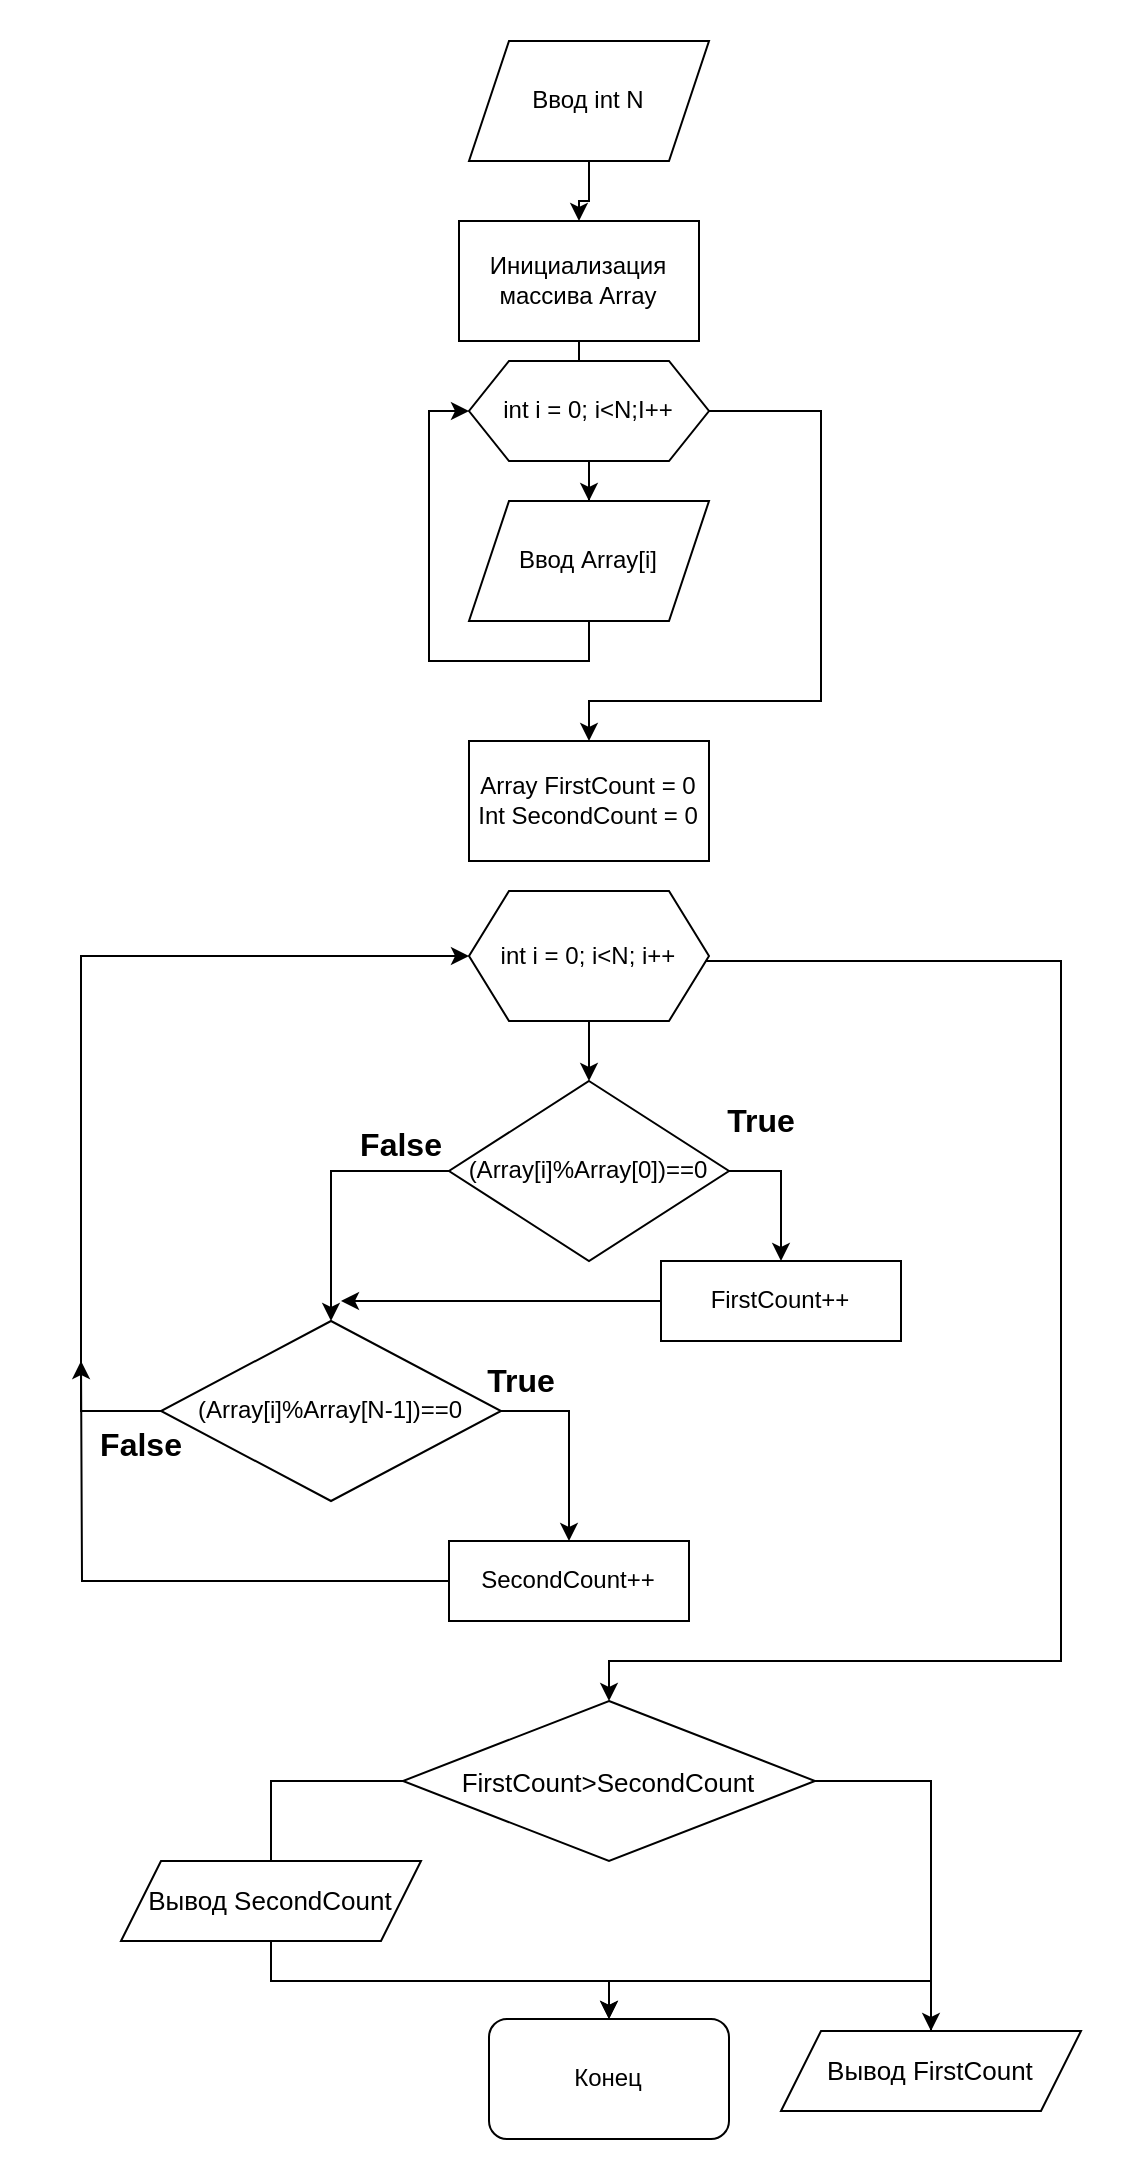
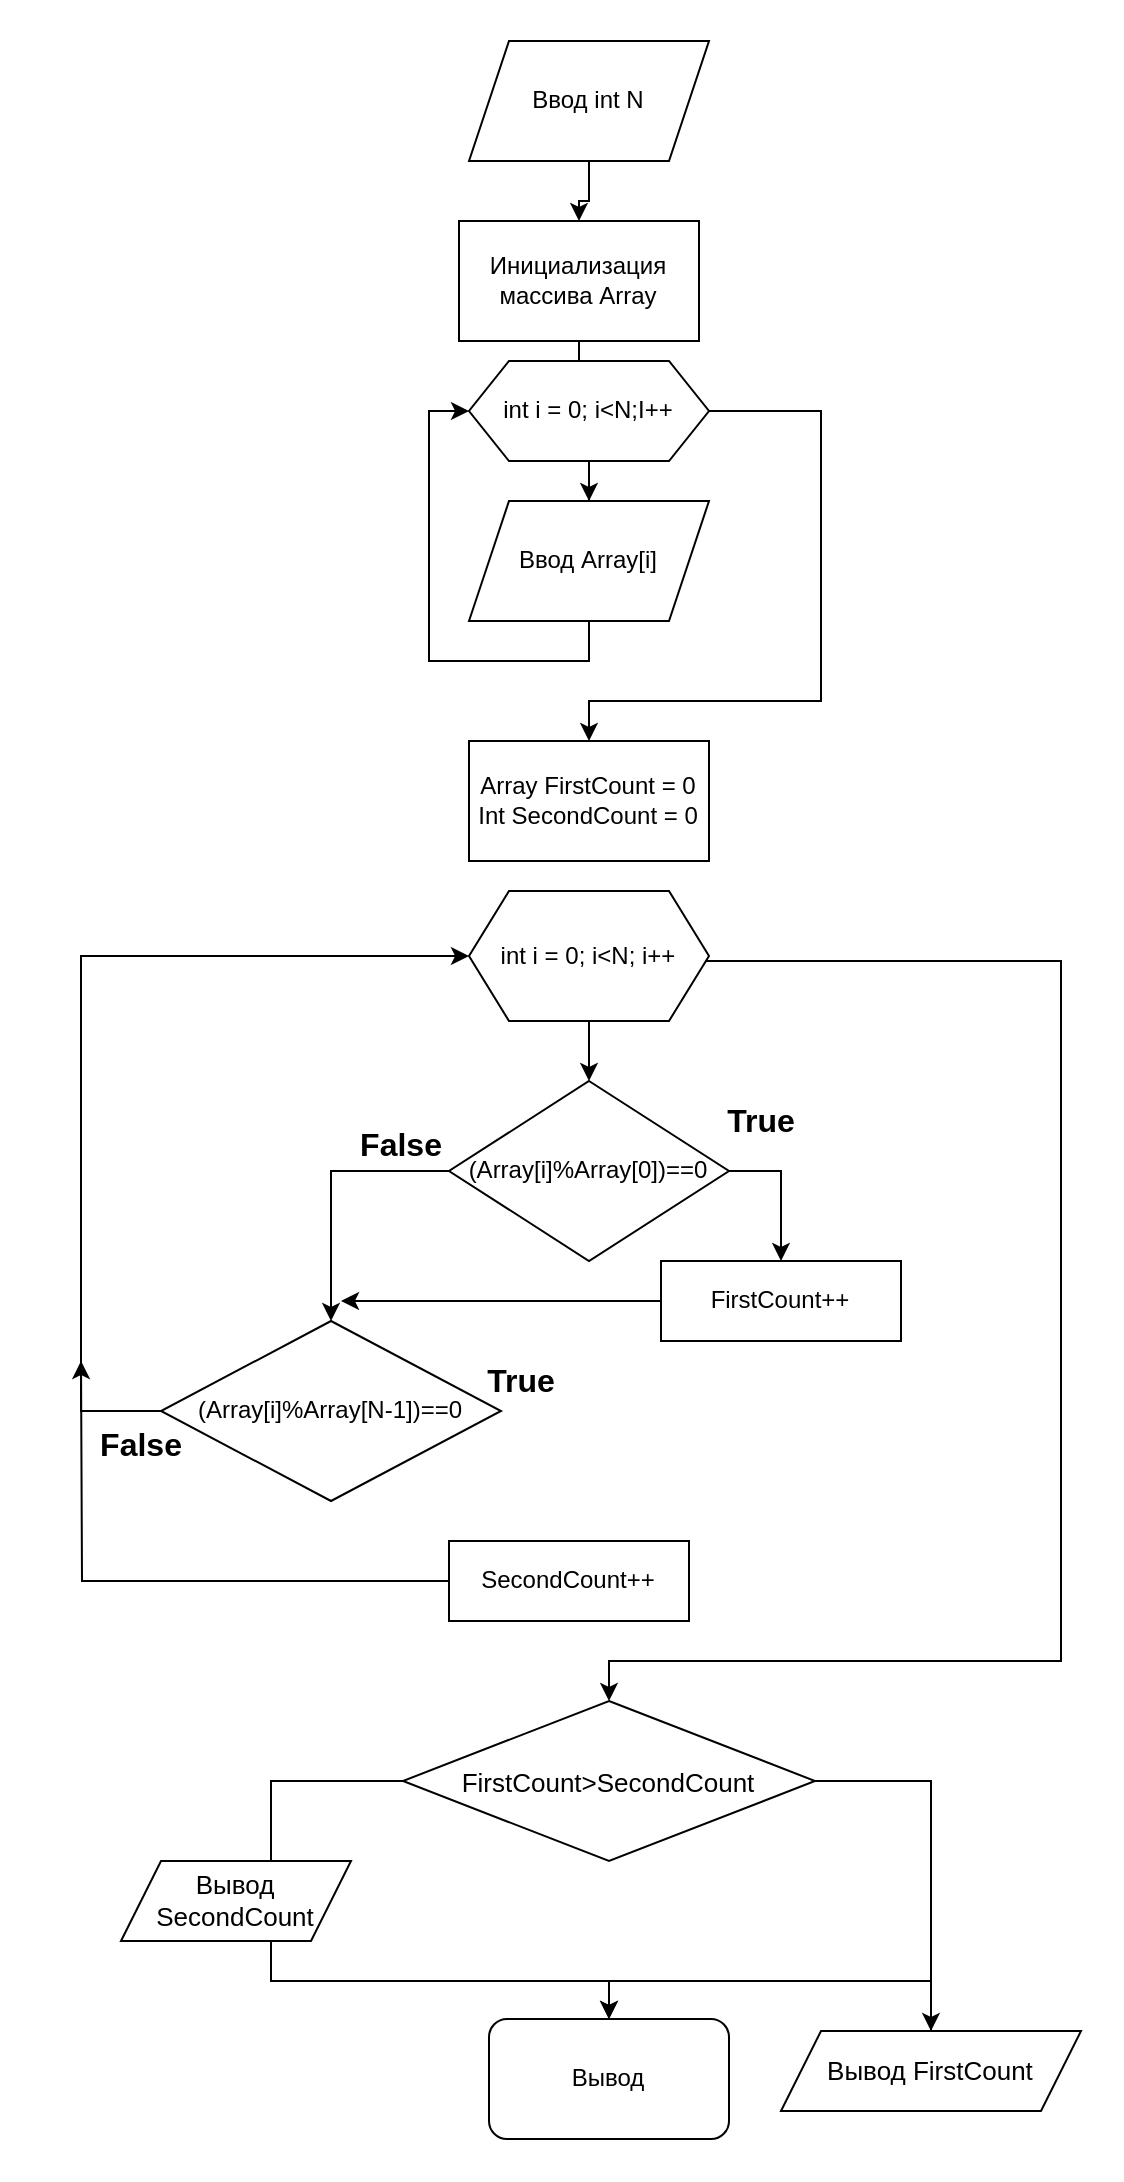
edge "(Array[i]%Array[N-1])==0" -> "SecondCount++": removed
node "Вывод SecondCount": size 300x80 -> 230x80
node "Конец": label "Конец" -> "Вывод"
